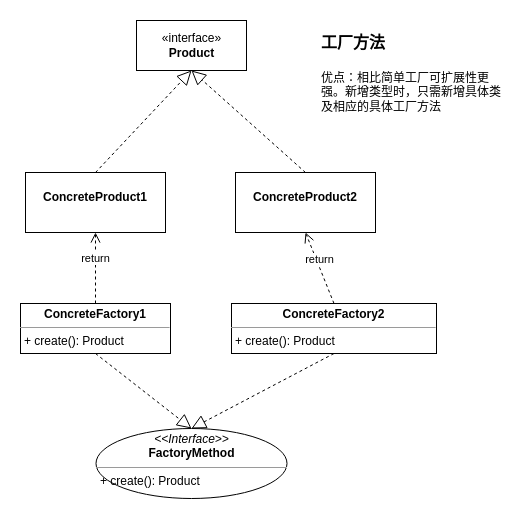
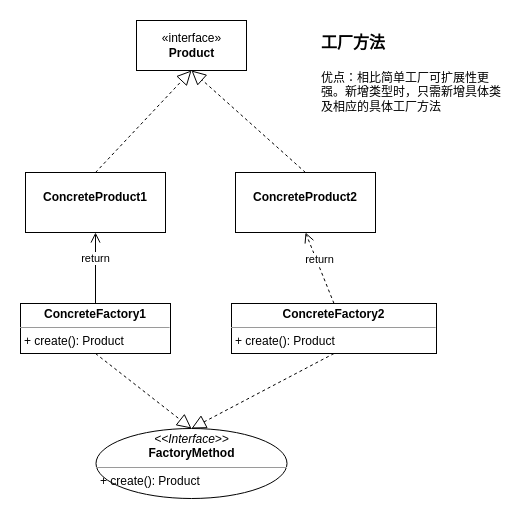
edge "ConcreteFactory1 + create(): Product" -> "ConcreteProduct1": style dashed -> solid
